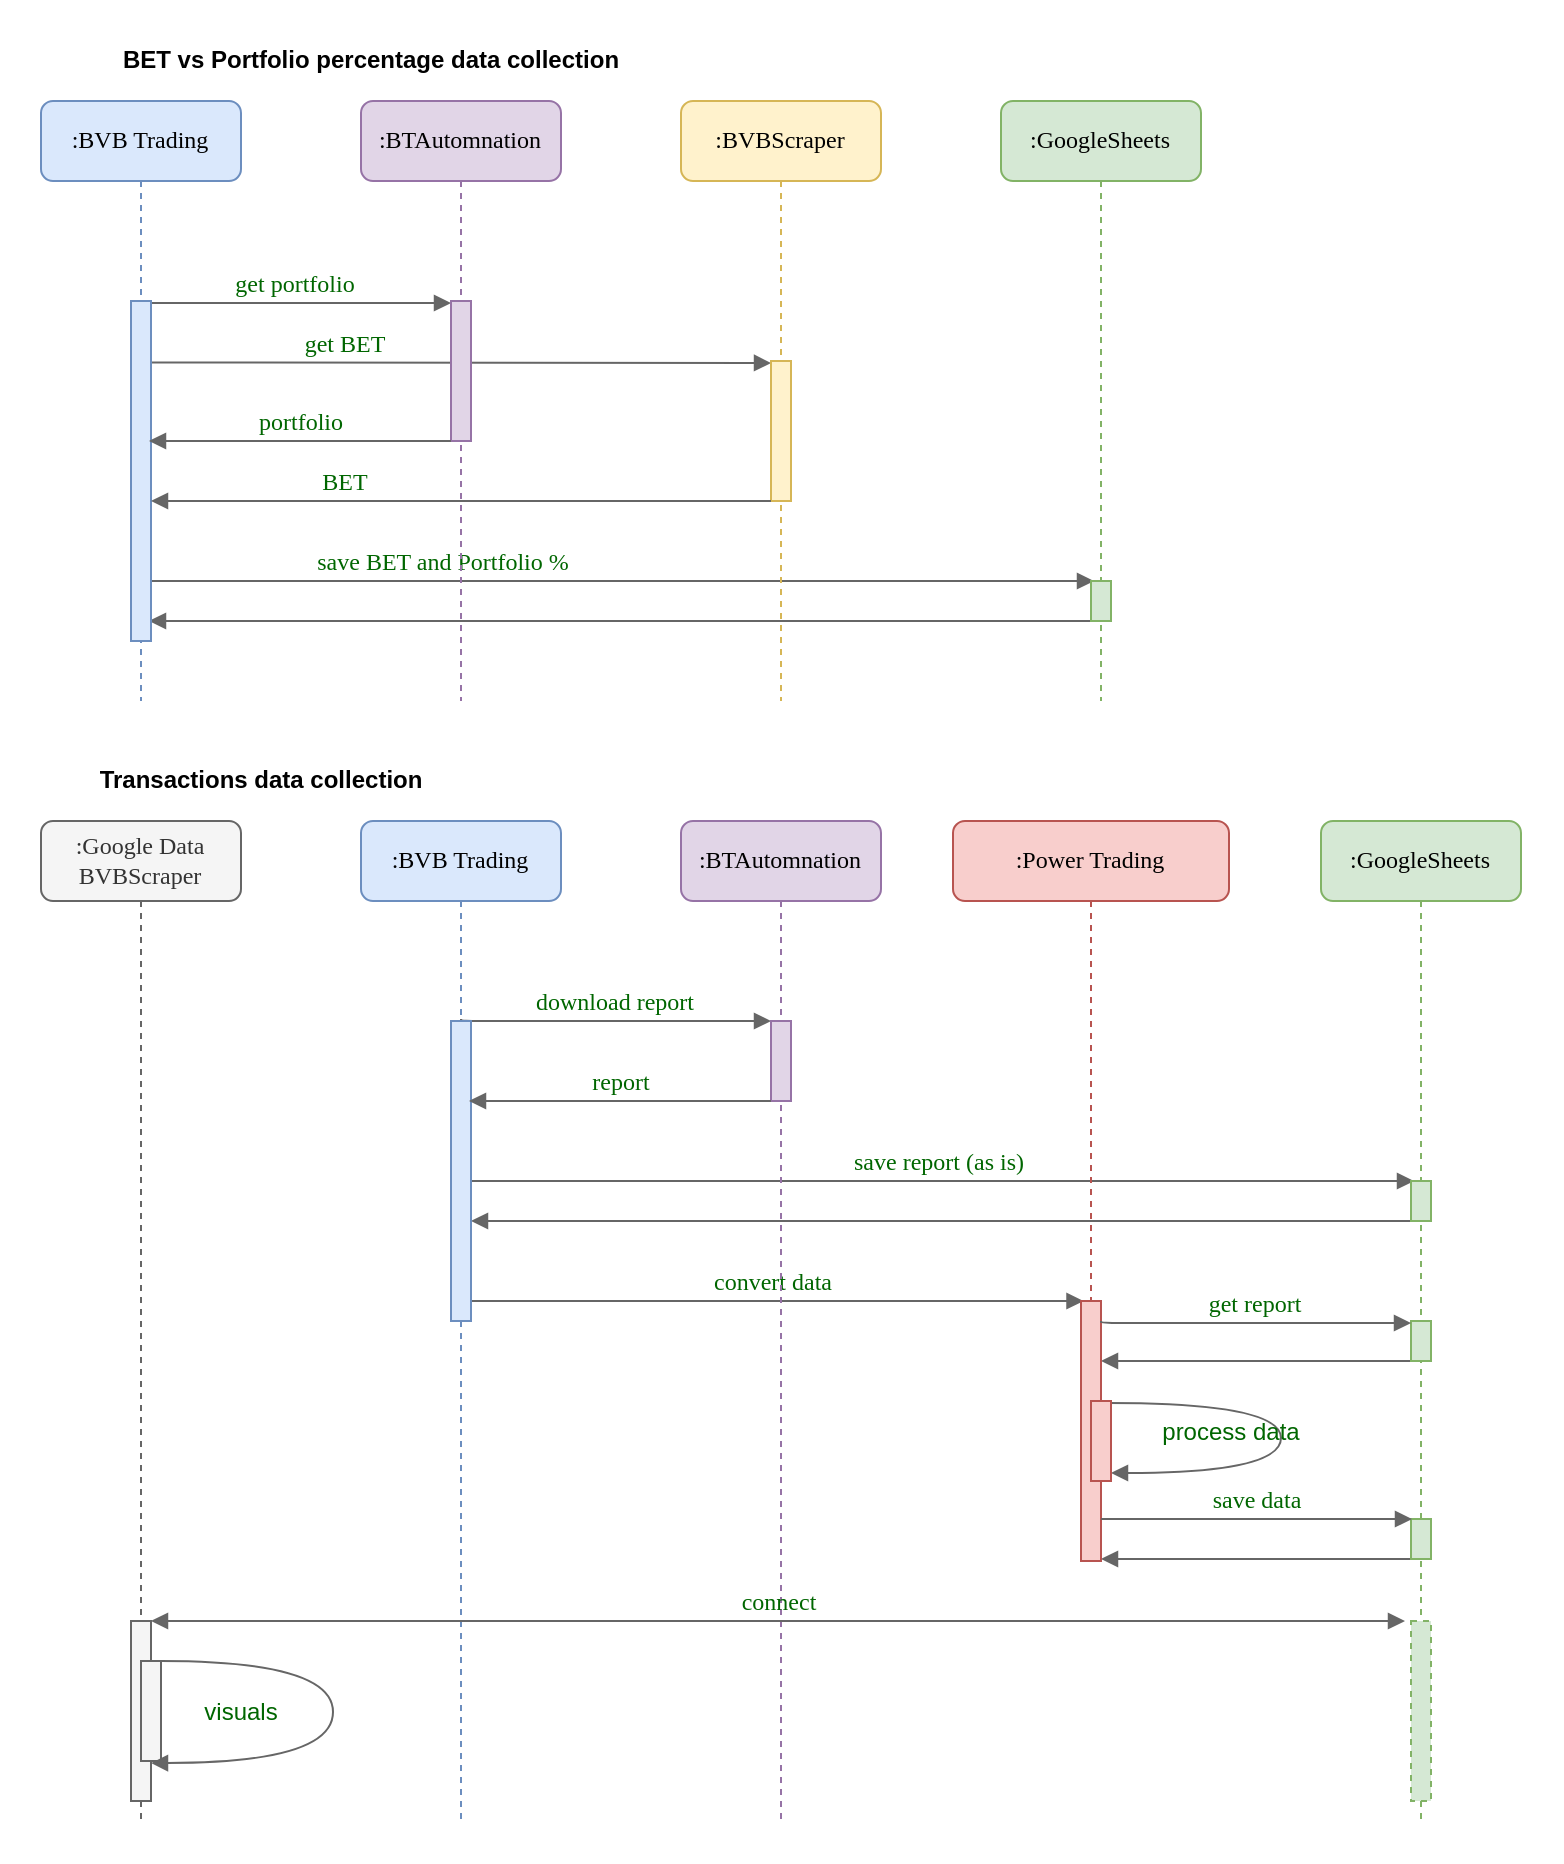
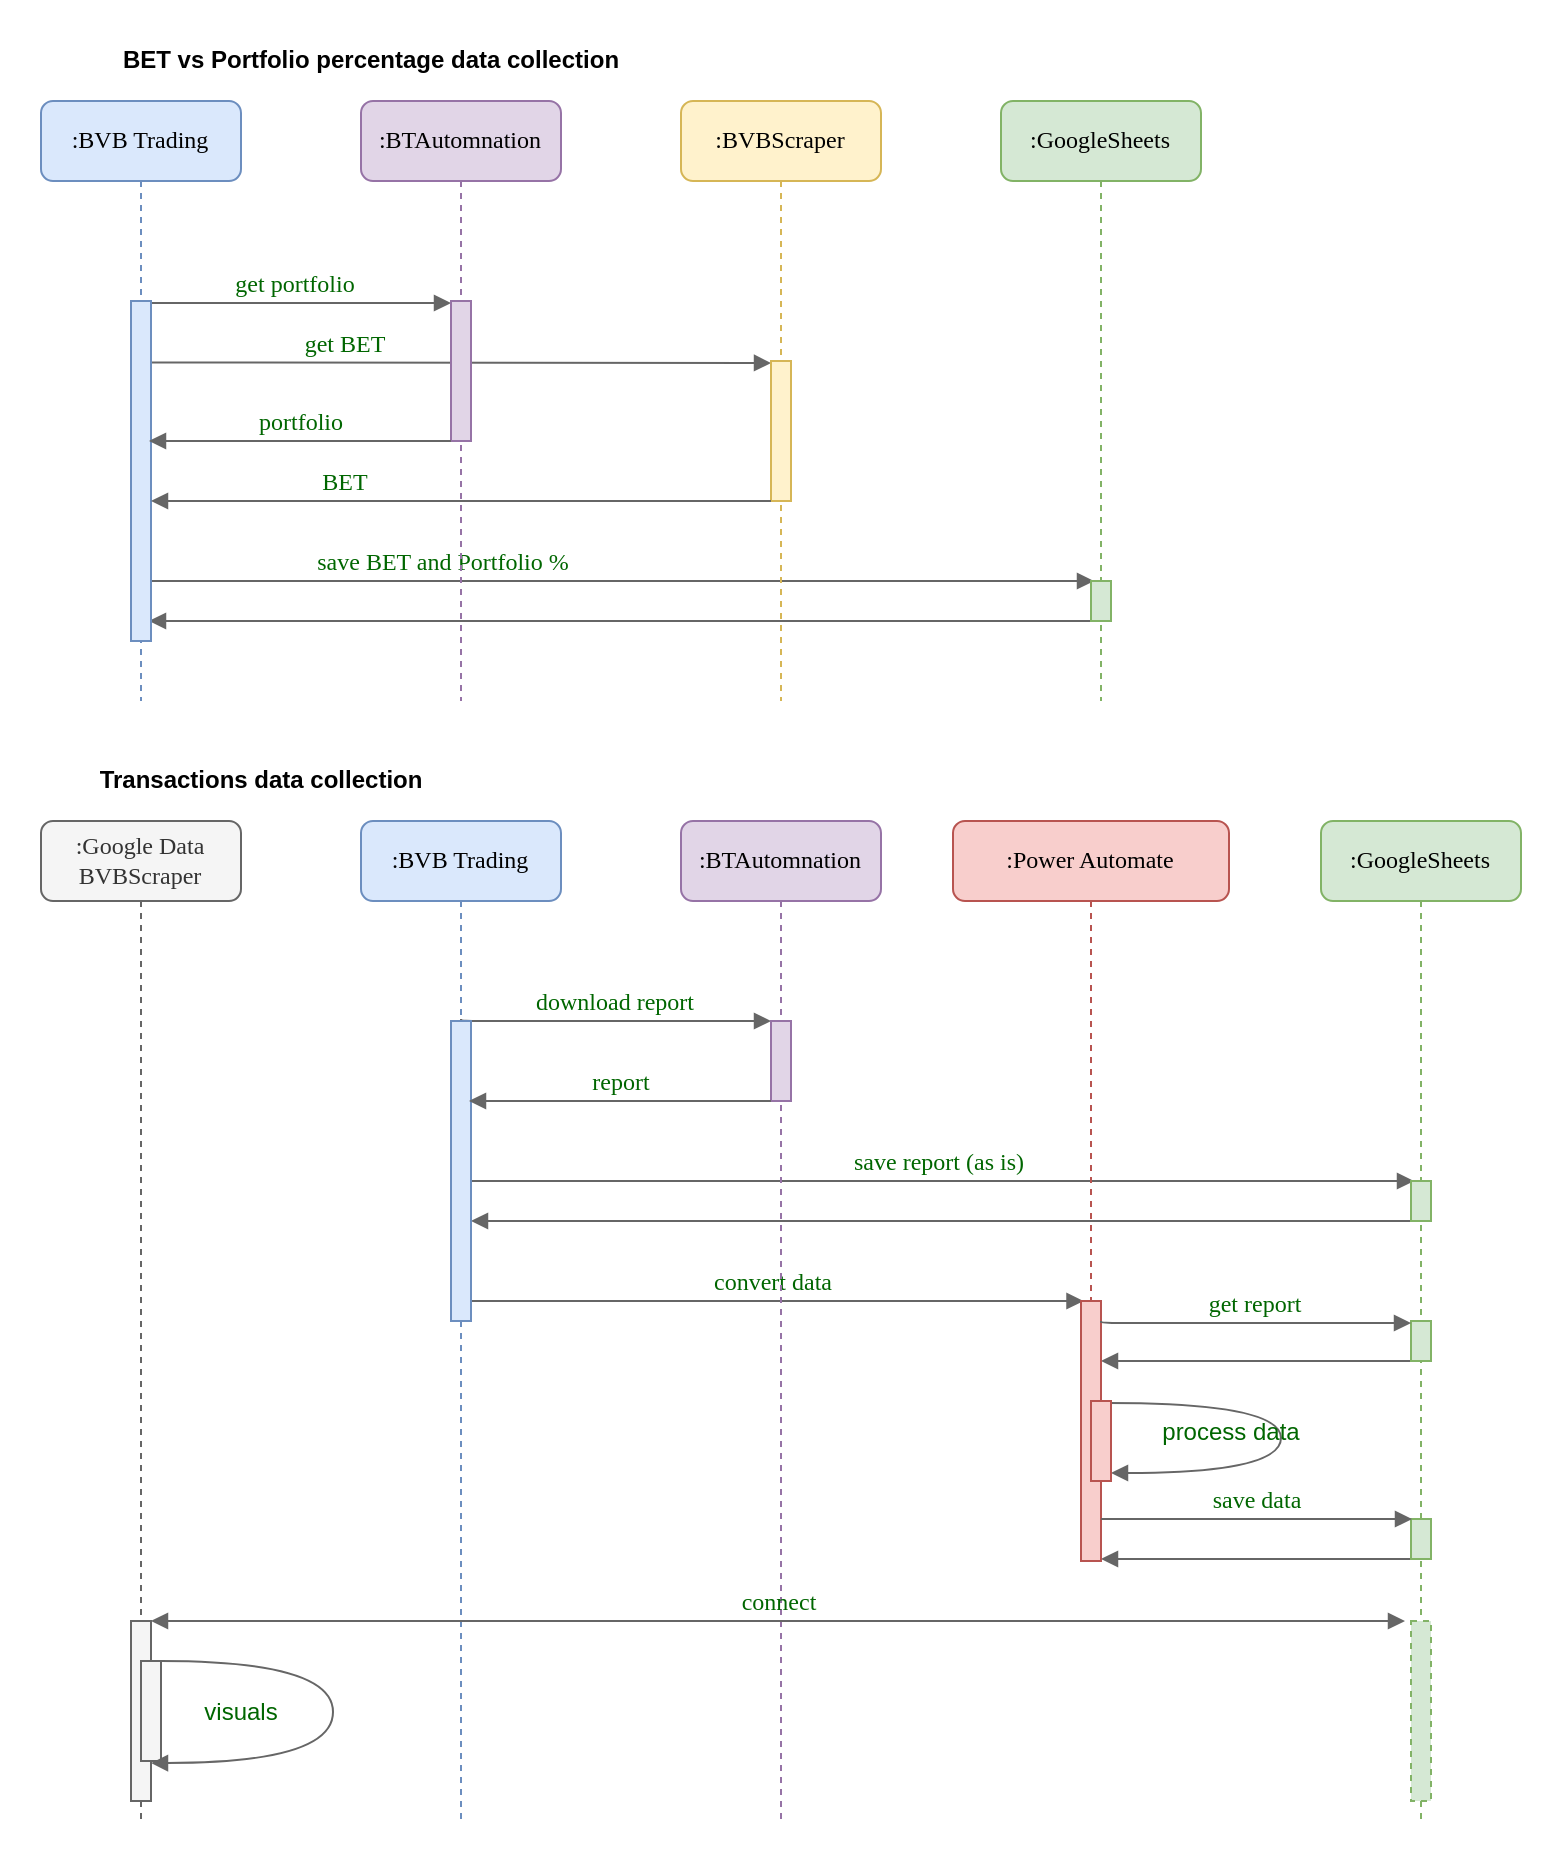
node ":Power Trading": label ":Power Trading" -> ":Power Automate"
